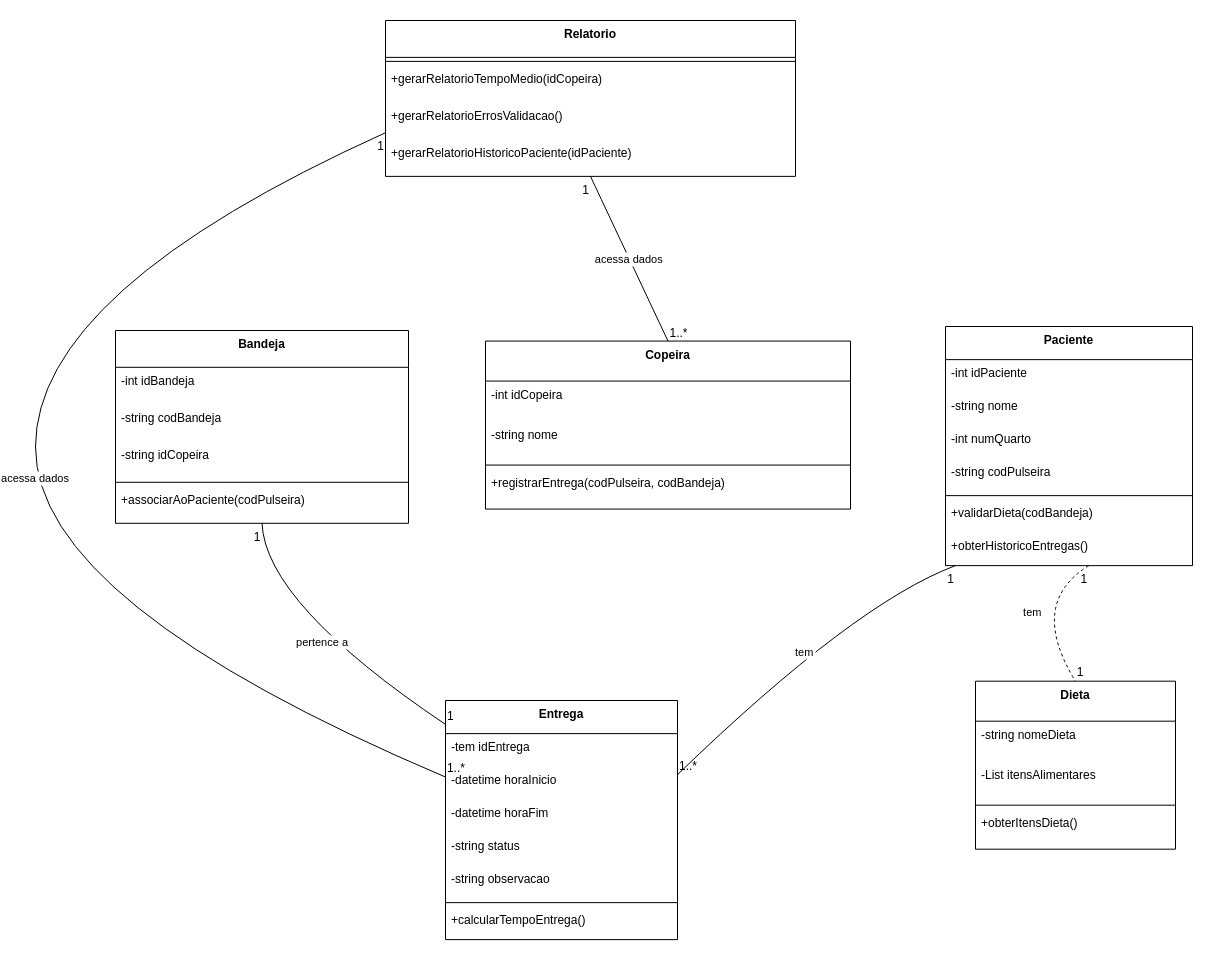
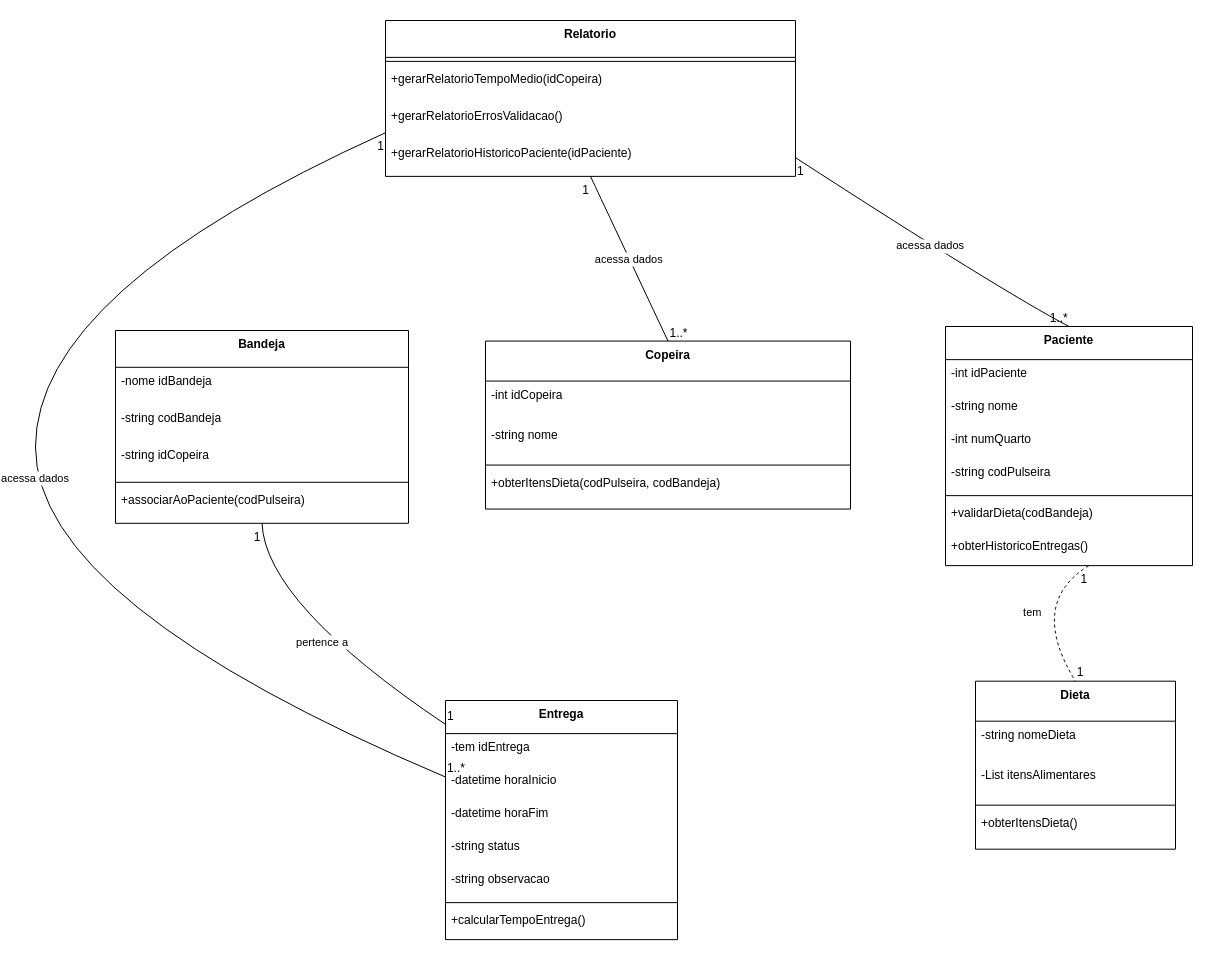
edge "Relatorio" -- "Paciente": added, labels "1", "acessa dados", "1..*"
node "-int idBandeja": label "-int idBandeja" -> "-nome idBandeja"
node "+registrarEntrega(codPulseira, codBandeja)": label "+registrarEntrega(codPulseira, codBandeja)" -> "+obterItensDieta(codPulseira, codBandeja)"
edge "Paciente" -- "Entrega": removed, labels "1", "tem", "1..*"
